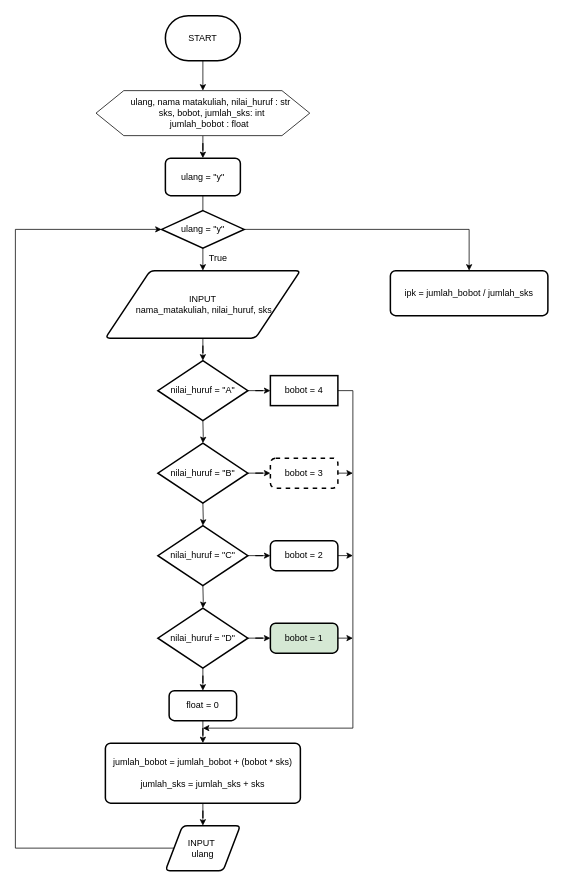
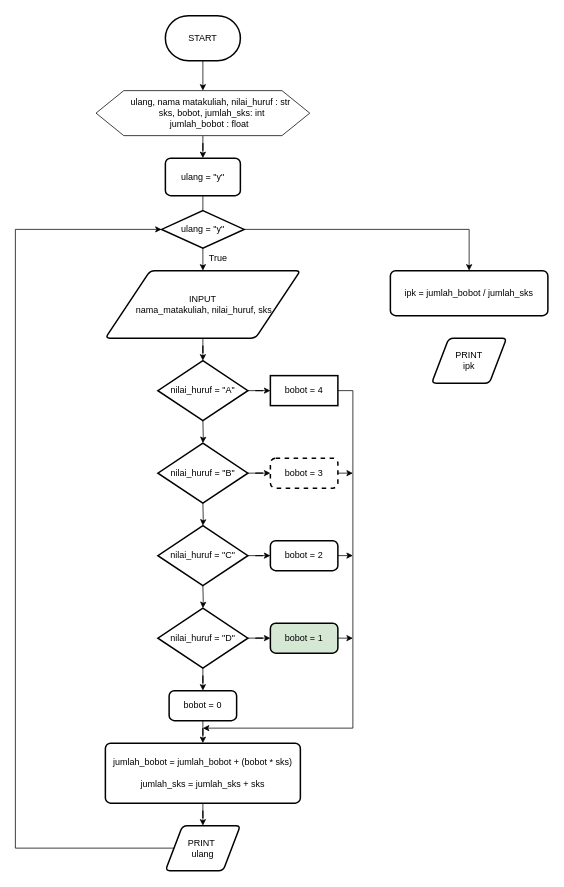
node "PRINT ipk": added
node "float = 0": label "float = 0" -> "bobot = 0"
node "INPUT ulang": label "INPUT ulang" -> "PRINT ulang"
